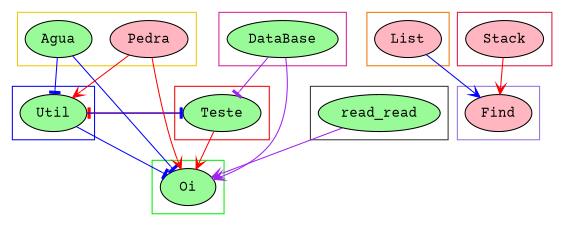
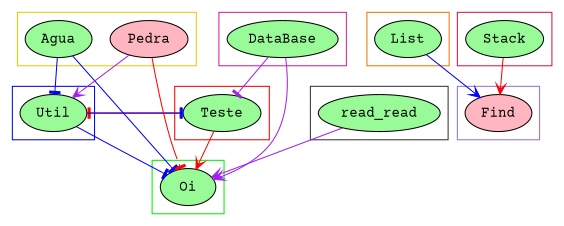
node "List": fillcolor lightpink -> palegreen
node "Stack": fillcolor lightpink -> palegreen
edge "Pedra" -> "Util": color red -> purple
edge "Pedra" -> "Oi": arrowhead vee -> tee
